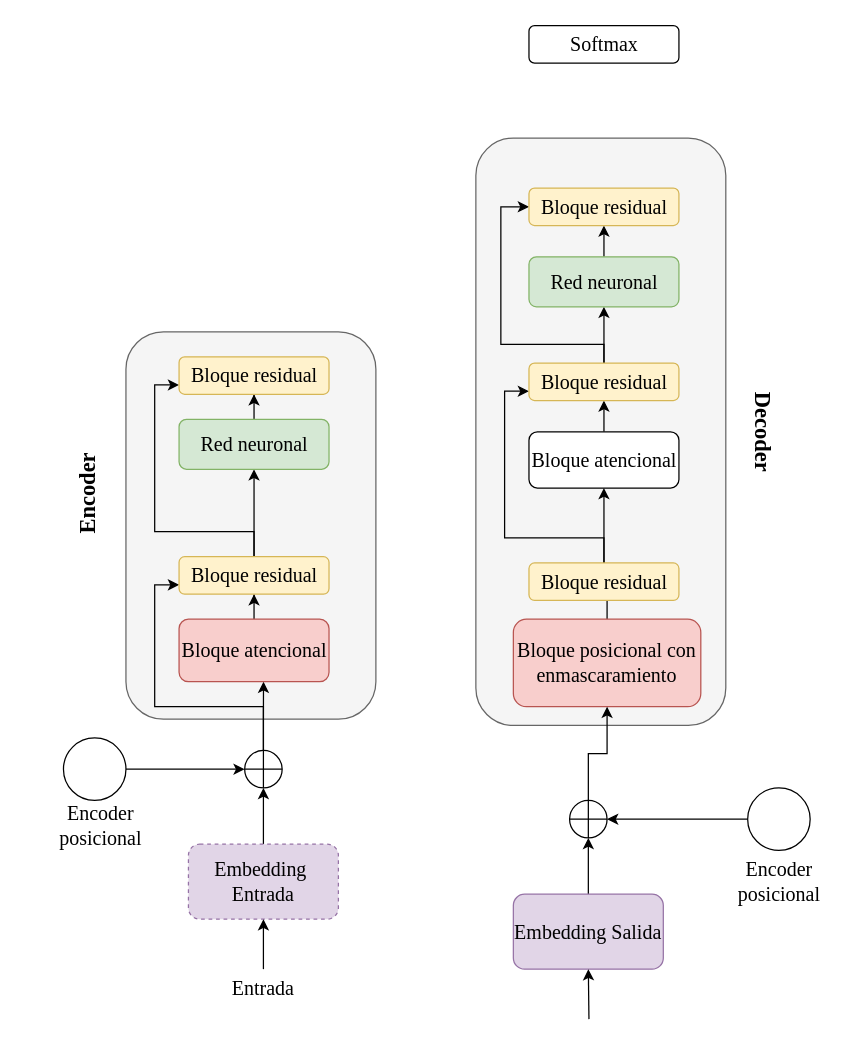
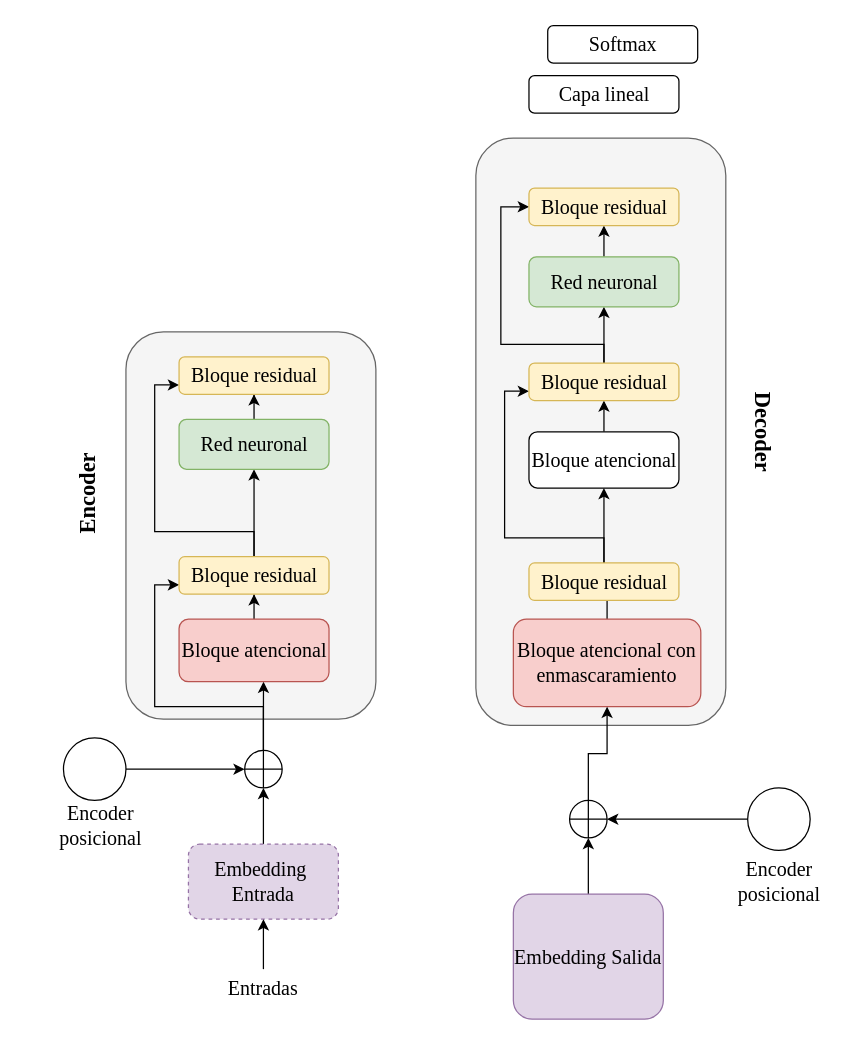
node "Softmax": moved (604, 44) -> (623, 44)
node "Capa lineal": added
node "Bloque posicional con enmascaramiento": label "Bloque posicional con enmascaramiento" -> "Bloque atencional con enmascaramiento"
node "Embedding Salida": size 150x75 -> 150x125
node "Entrada": label "Entrada" -> "Entradas"
